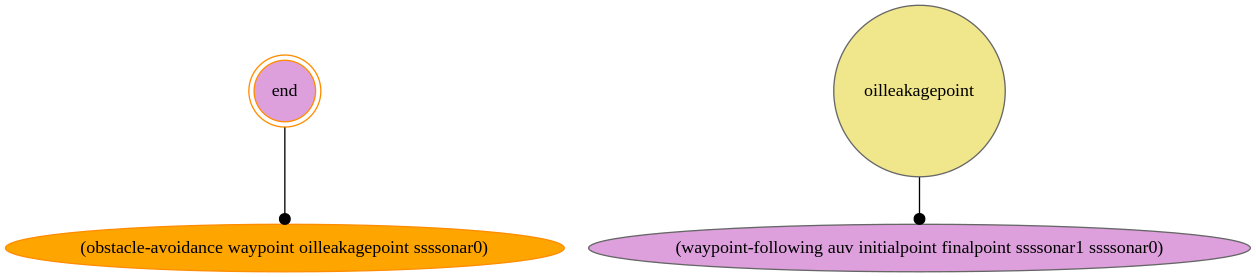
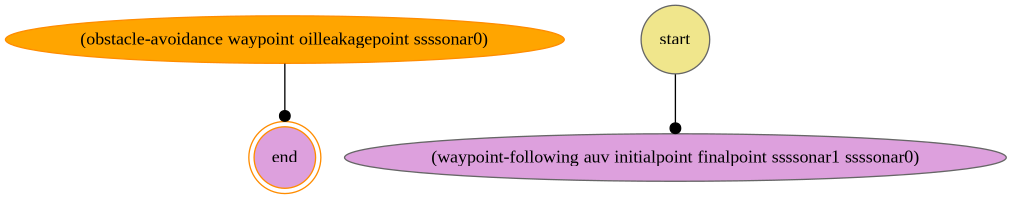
node "oilleakagepoint": label "oilleakagepoint" -> "start"
edge "end" -> "(obstacle-avoidance waypoint oilleakagepoint ssssonar0)": reversed
